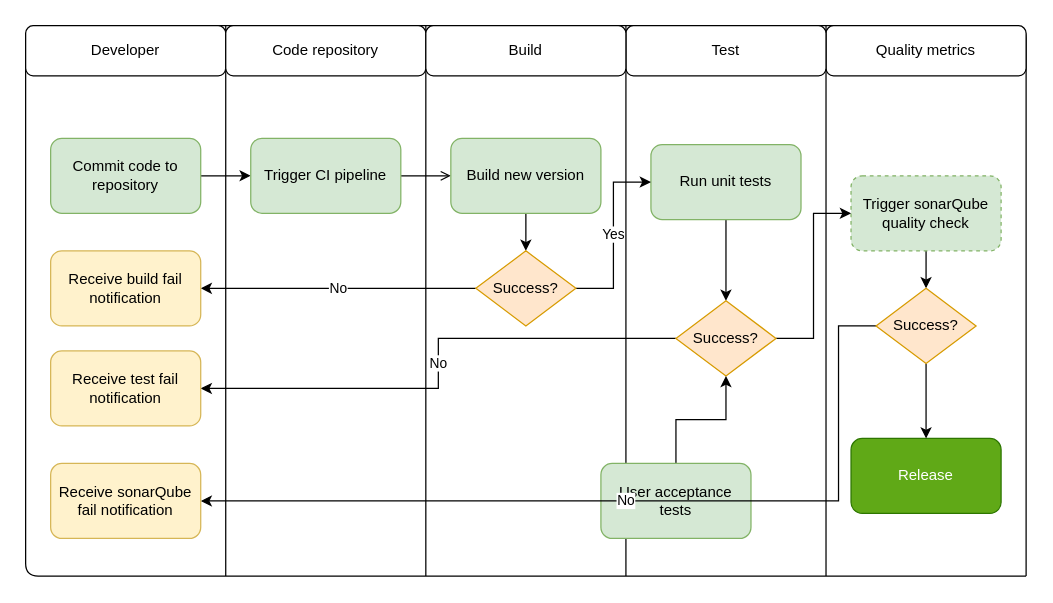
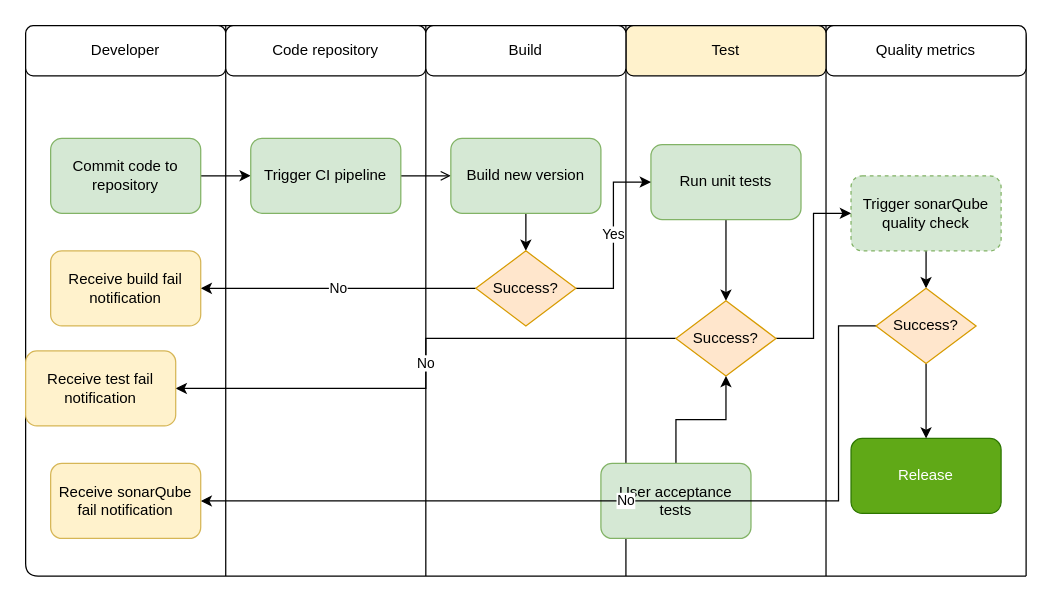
node "Test": fillcolor #ffffff -> #fff2cc
node "Receive test fail notification": moved (126, 388) -> (101, 388)
